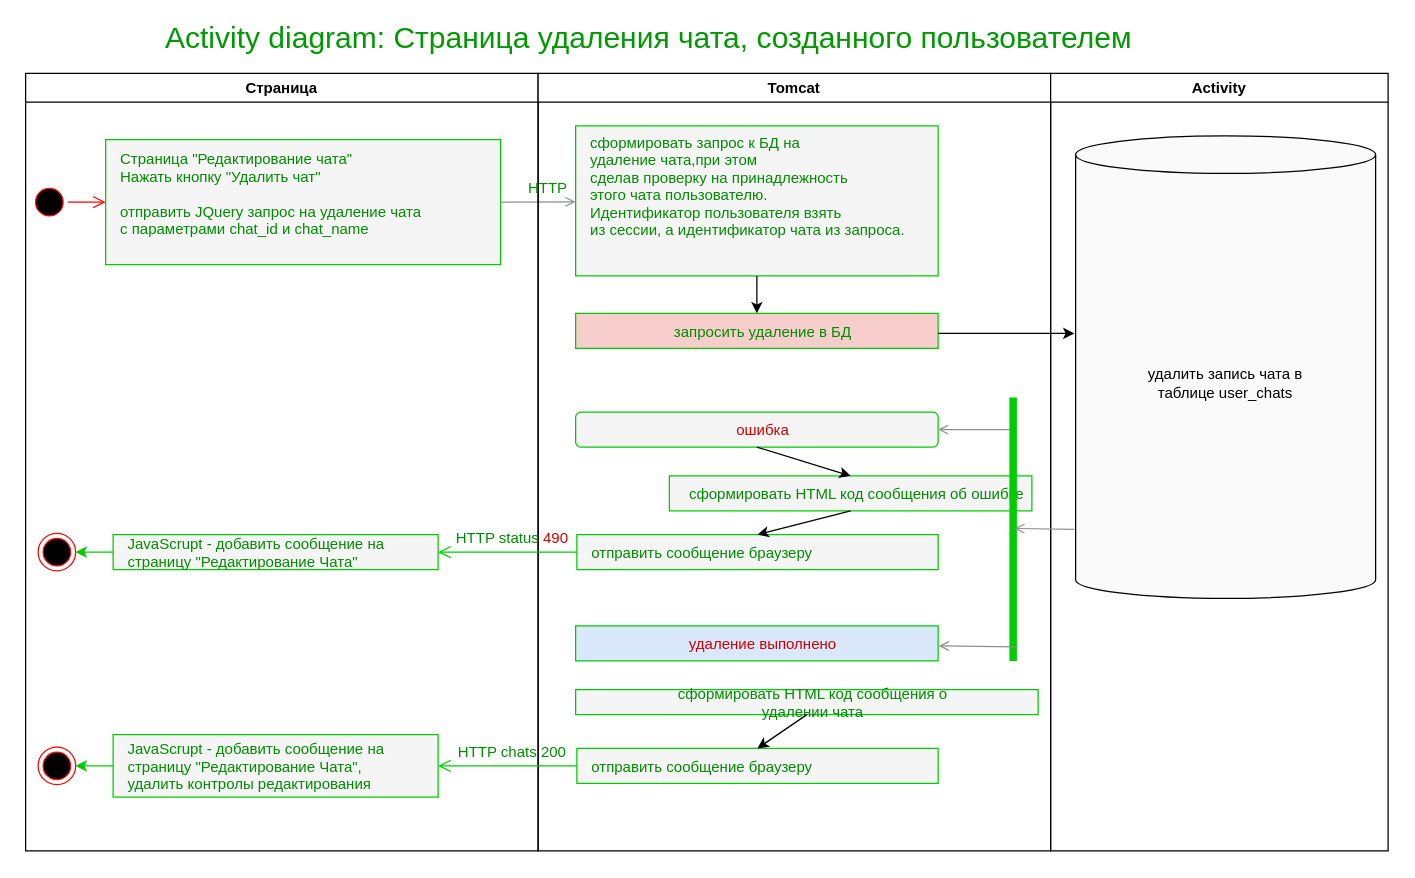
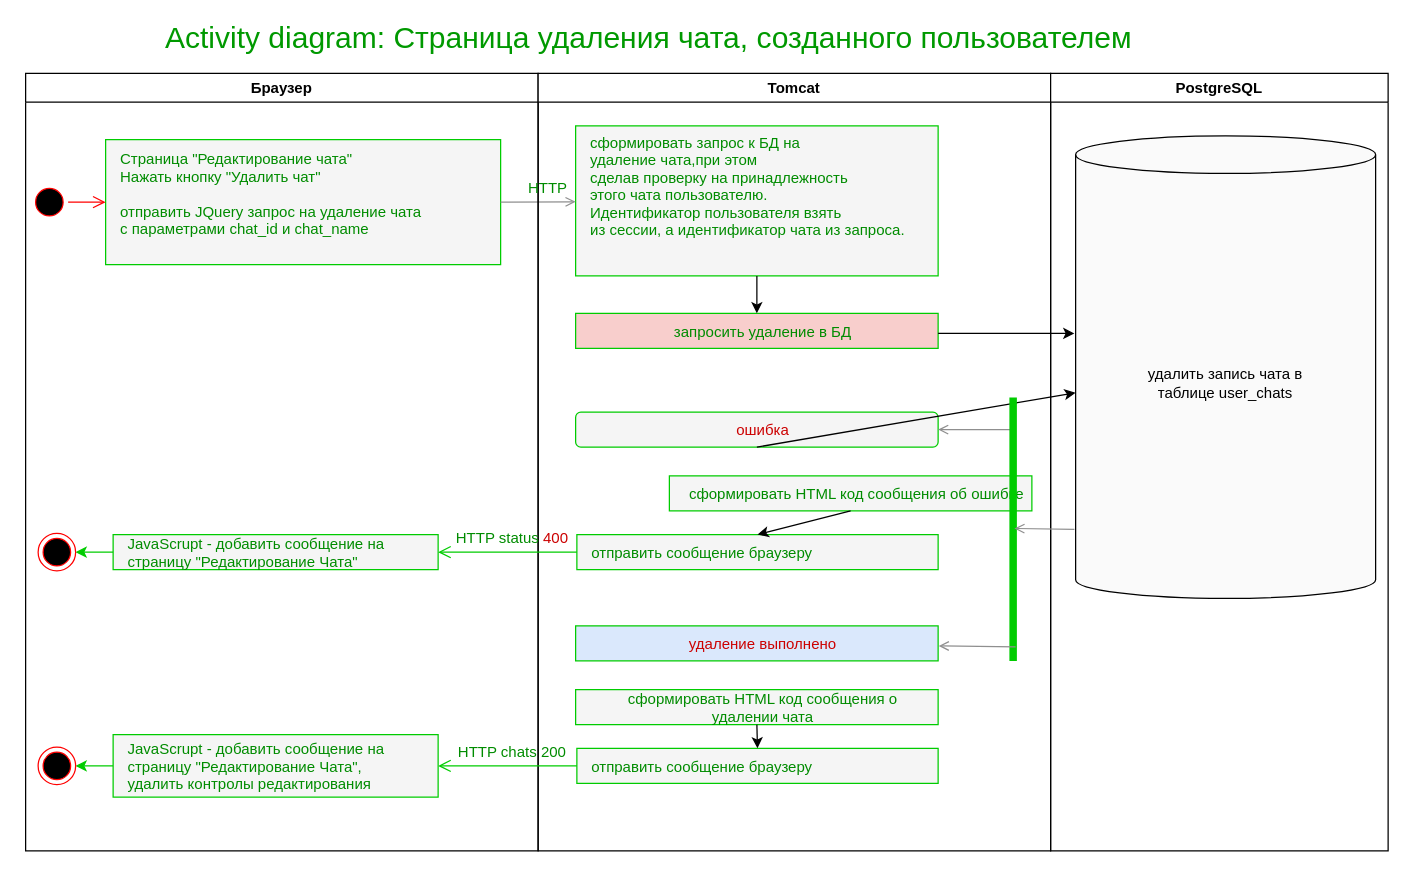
node "Страница": label "Страница" -> "Браузер"
node "Activity": label "Activity" -> "PostgreSQL"
edge "ошибка" -> "сформировать HTML код сообщения об ошибке": now "ошибка" -> "удалить запись чата в таблице user_chats"
node "HTTP status 490": label "HTTP status 490" -> "HTTP status 400"
node "сформировать HTML код сообщения о удалении чата": size 463x25 -> 363x35
